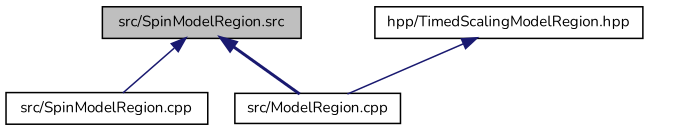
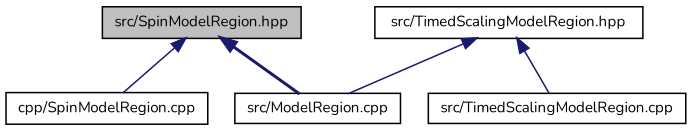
node "src/SpinModelRegion.src": label "src/SpinModelRegion.src" -> "src/SpinModelRegion.hpp"
node "hpp/TimedScalingModelRegion.hpp": label "hpp/TimedScalingModelRegion.hpp" -> "src/TimedScalingModelRegion.hpp"
node "src/SpinModelRegion.cpp": label "src/SpinModelRegion.cpp" -> "cpp/SpinModelRegion.cpp"
node "src/TimedScalingModelRegion.cpp": added
